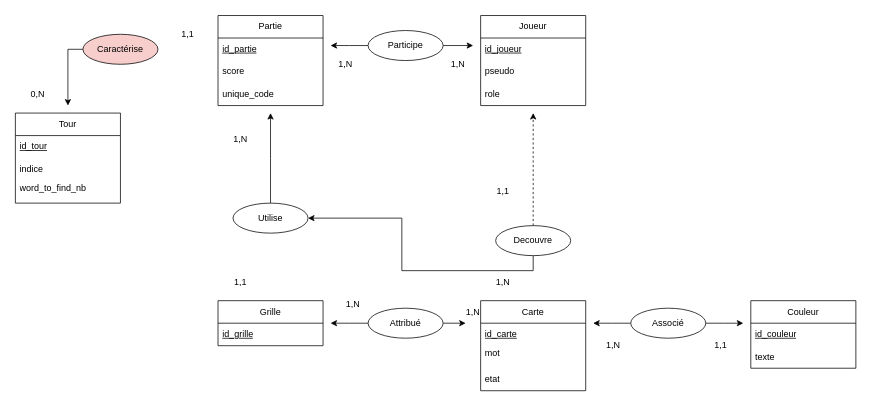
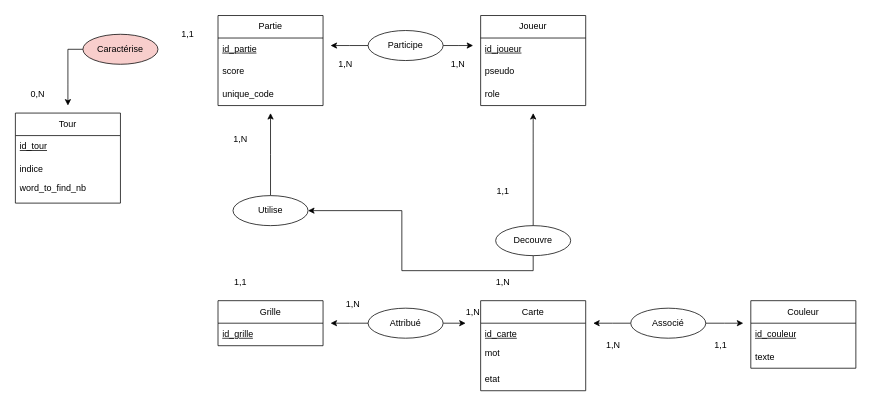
edge "Decouvre" -> "role": style dashed -> solid
node "Utilise": moved (270, 218) -> (270, 210)
